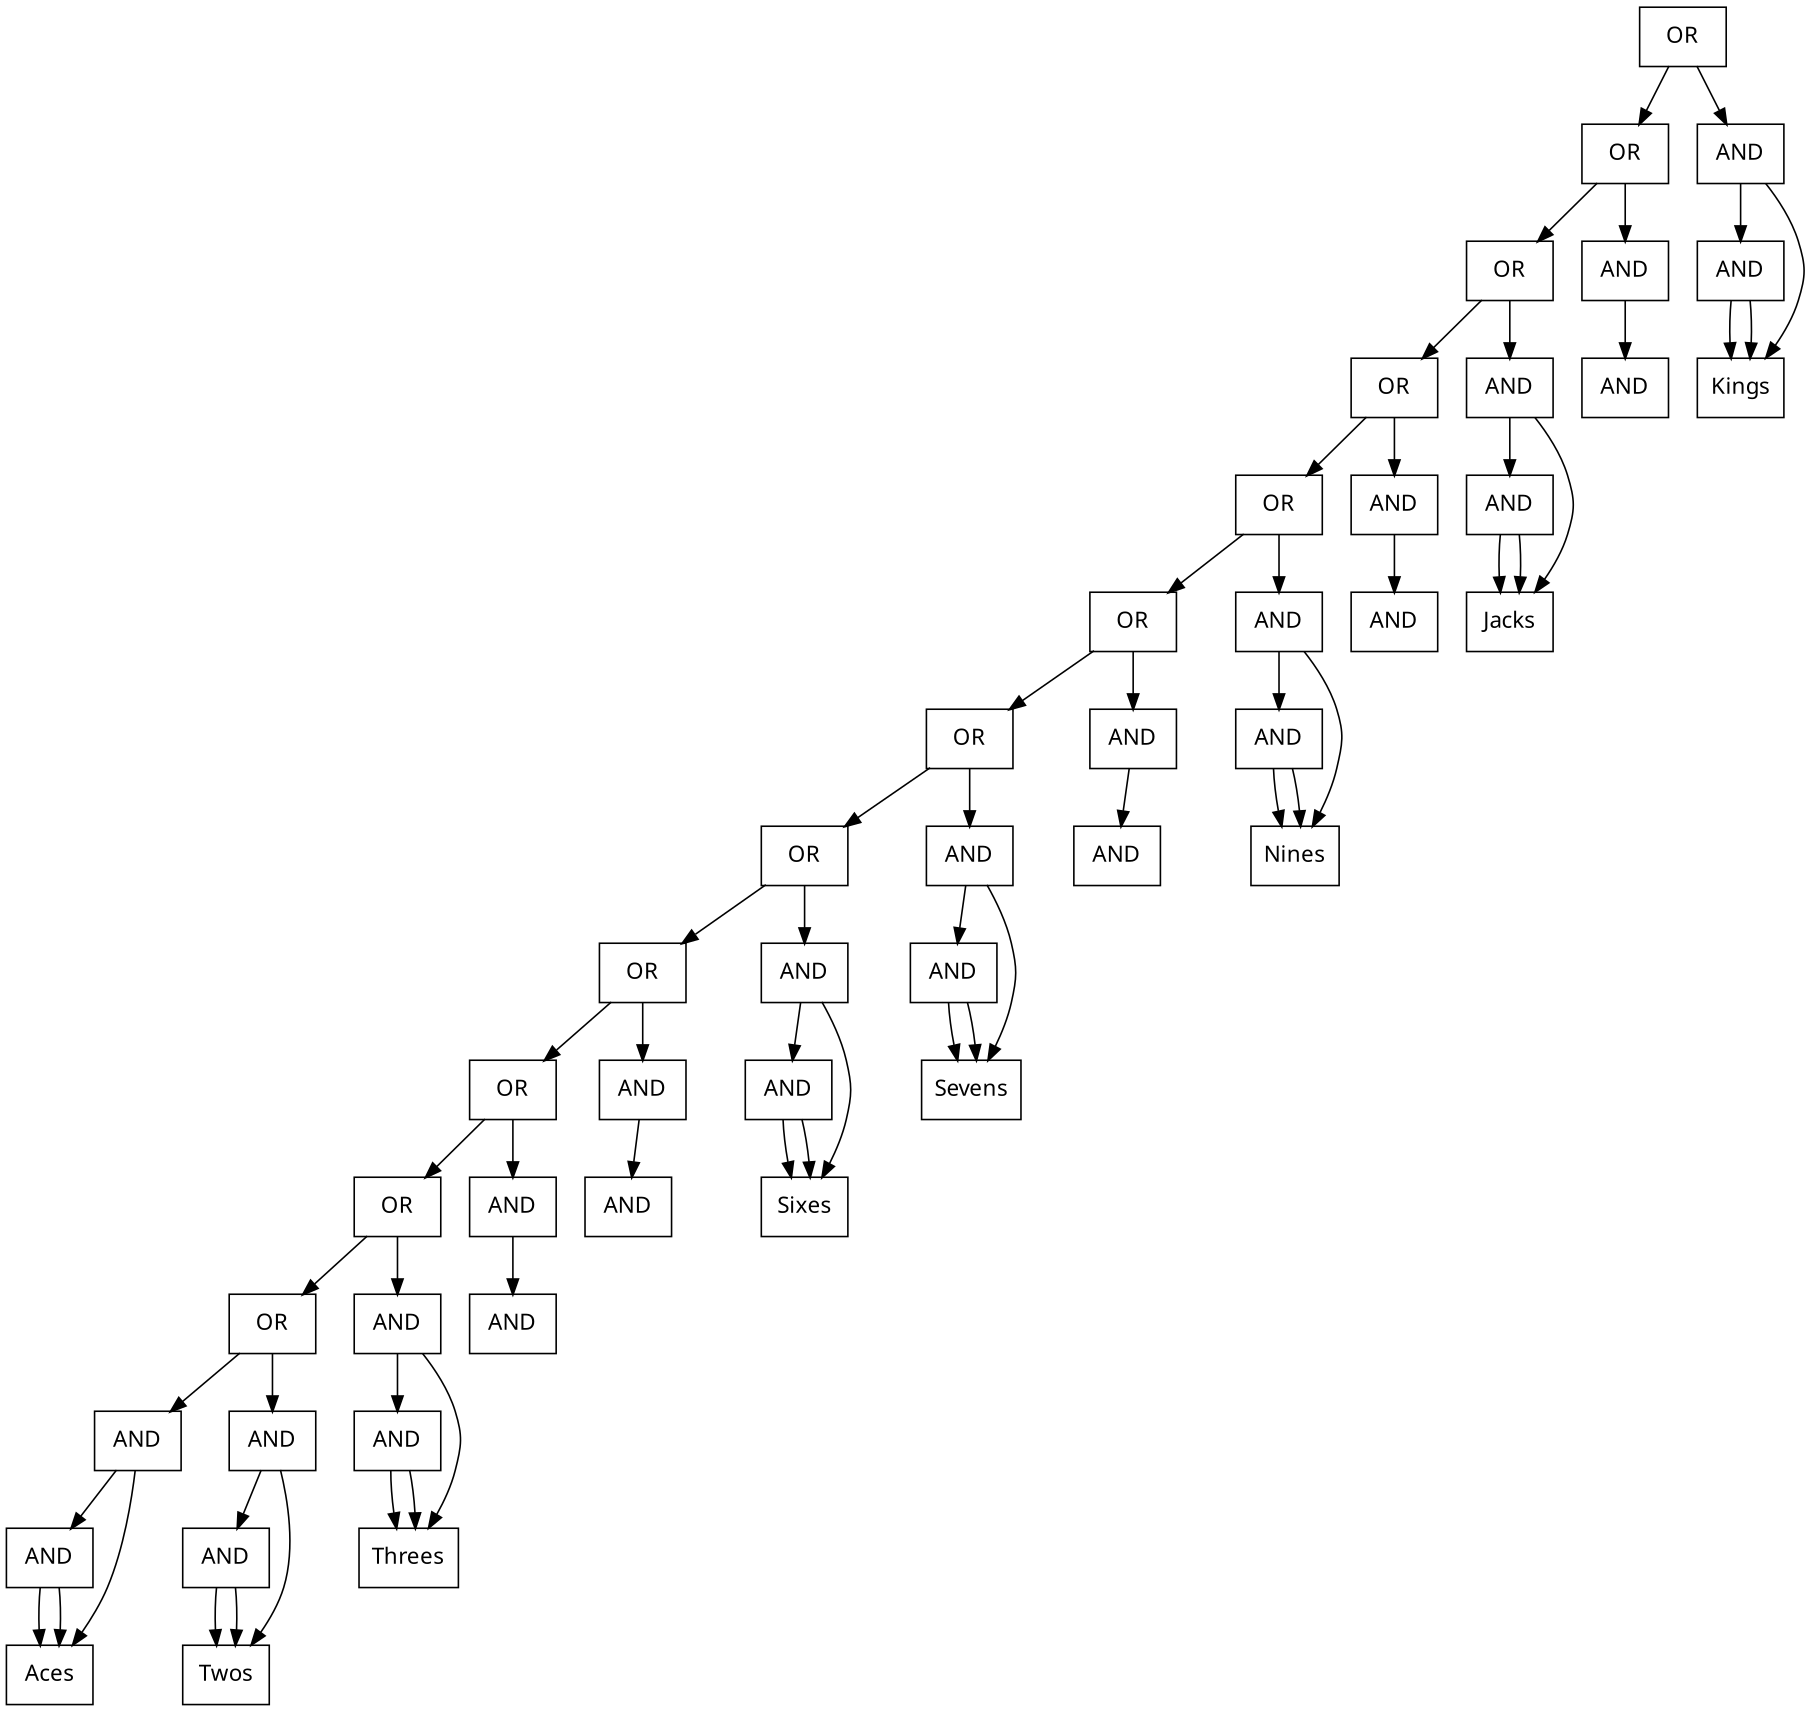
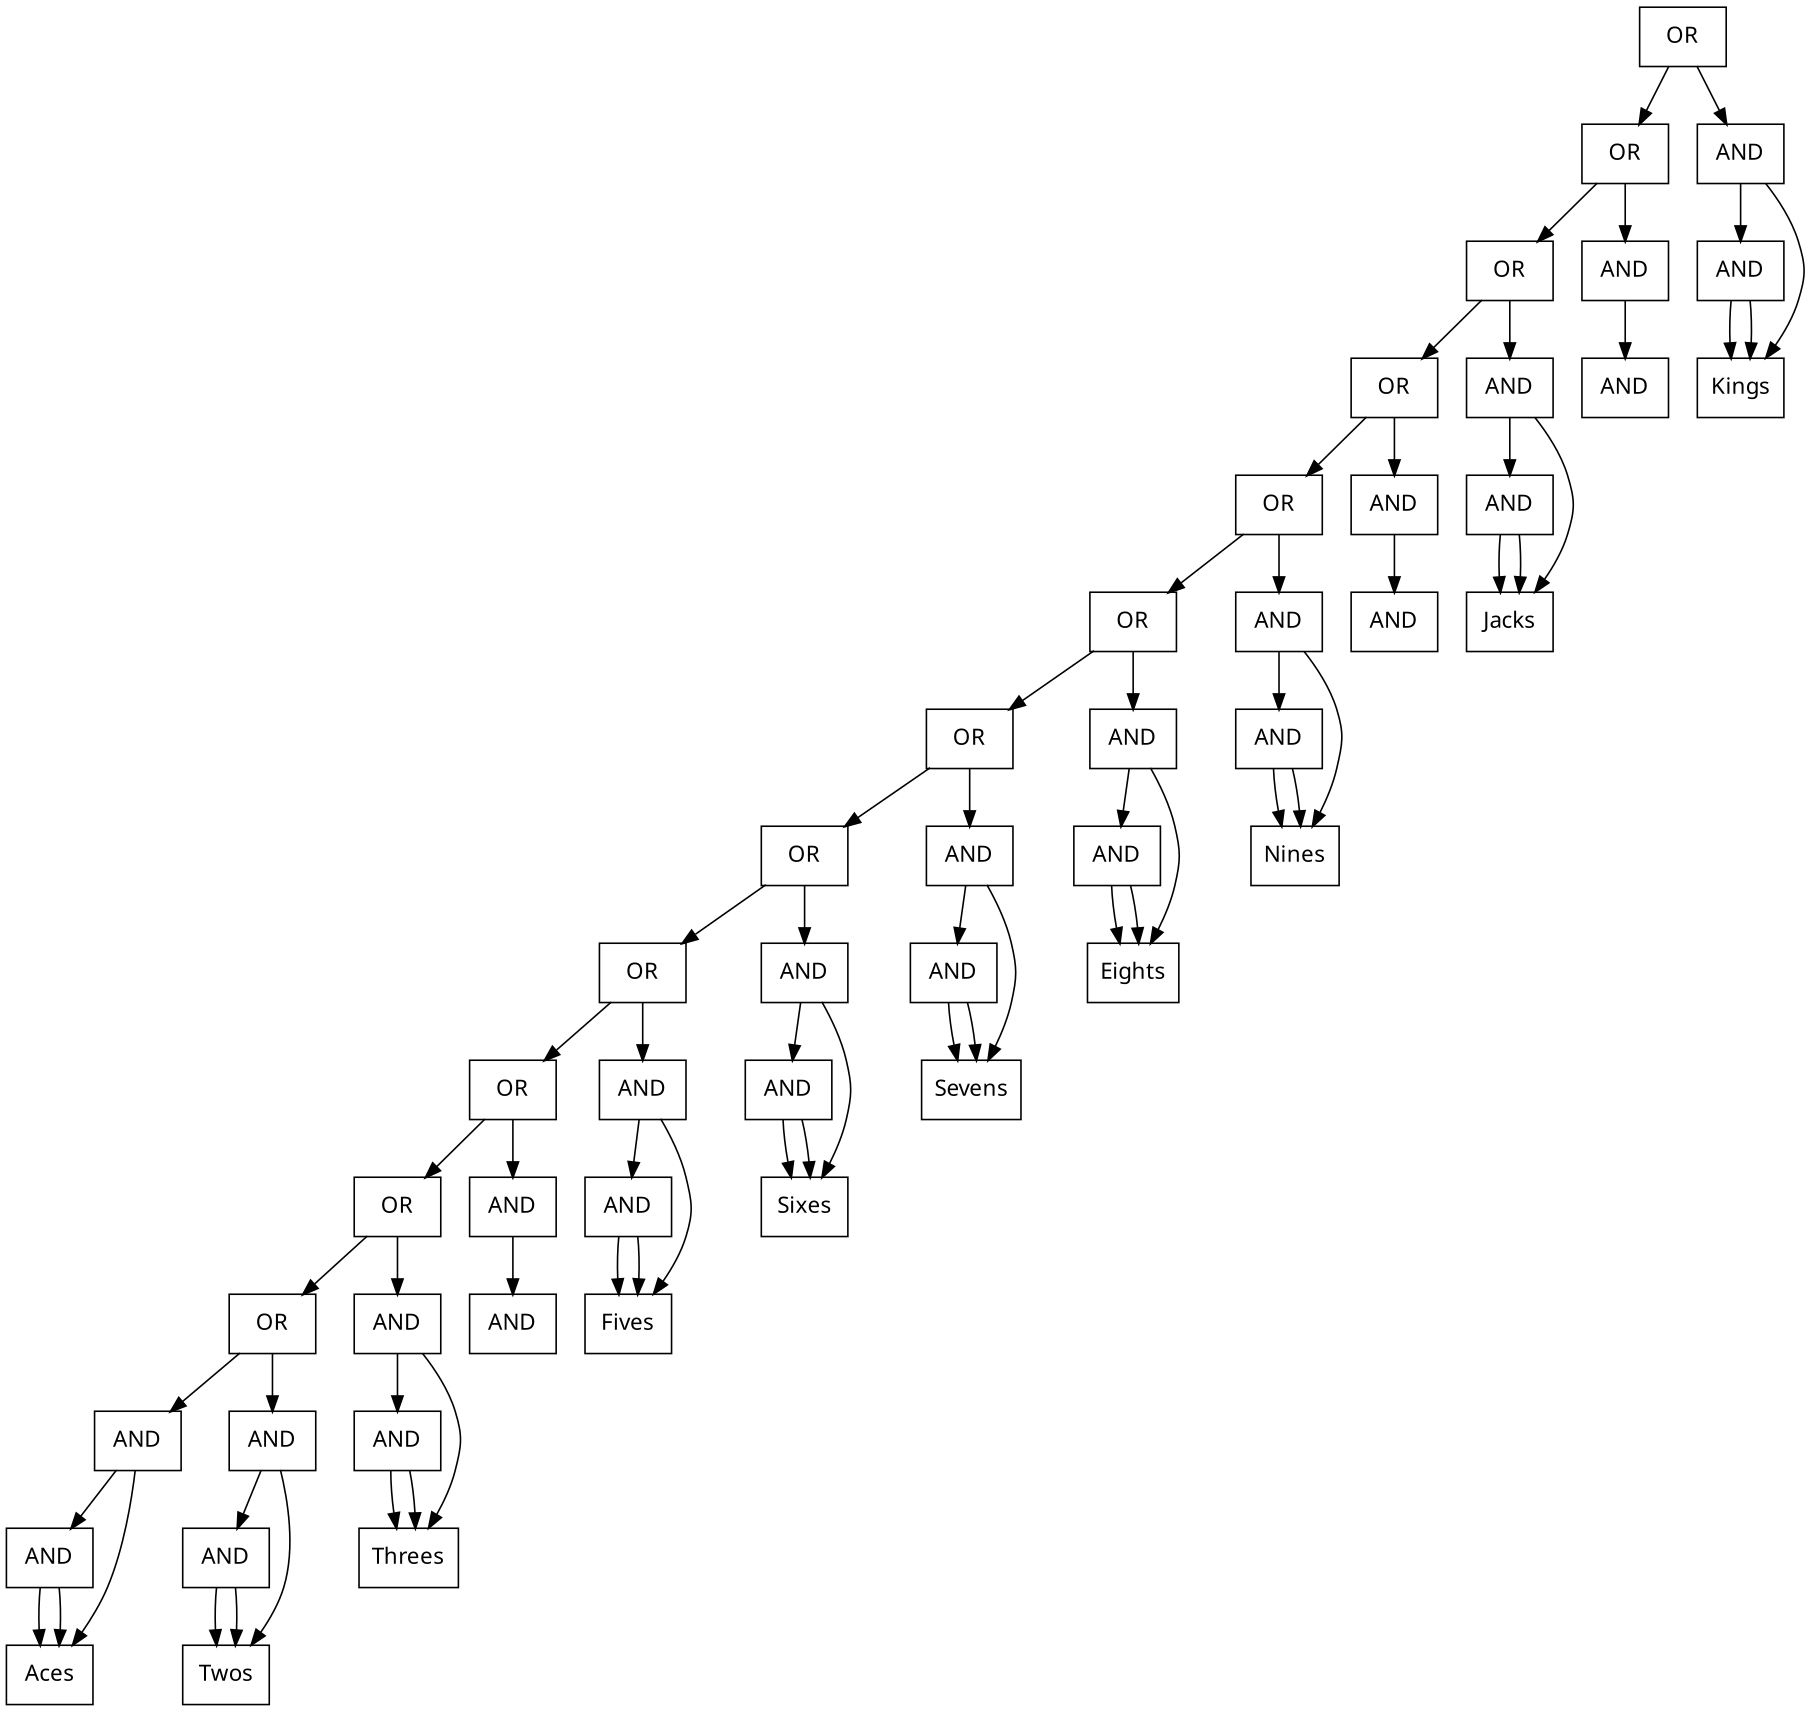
node "Eights": added
node "Fives": added
